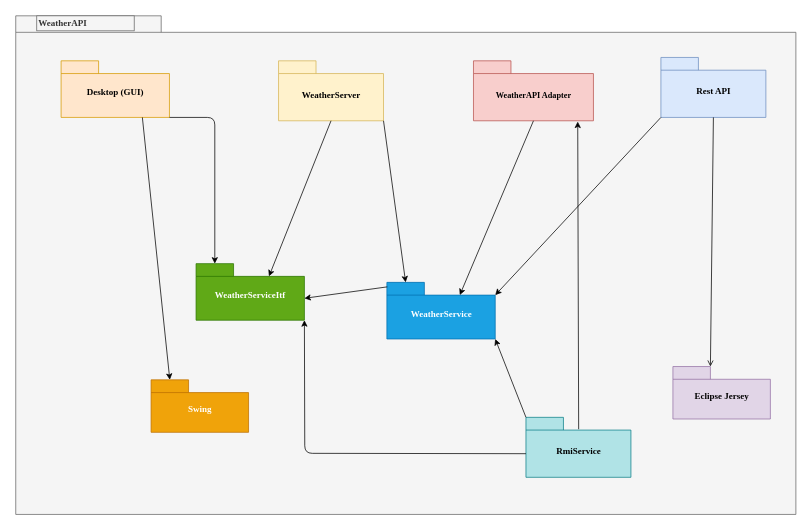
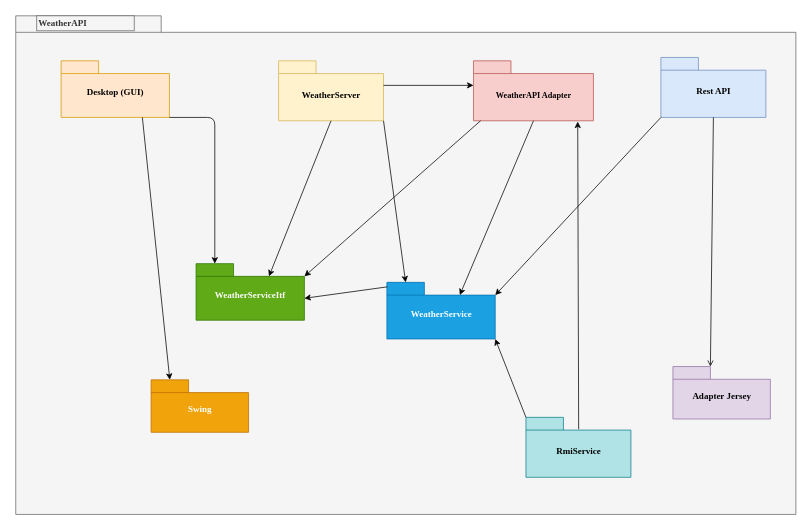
edge "WeatherServer" -> "WeatherAPI Adapter": added
edge "WeatherAPI Adapter" -> "WeatherServiceItf": added
node "Eclipse Jersey": label "Eclipse Jersey" -> "Adapter Jersey"
edge "RmiService" -> "WeatherServiceItf": removed
